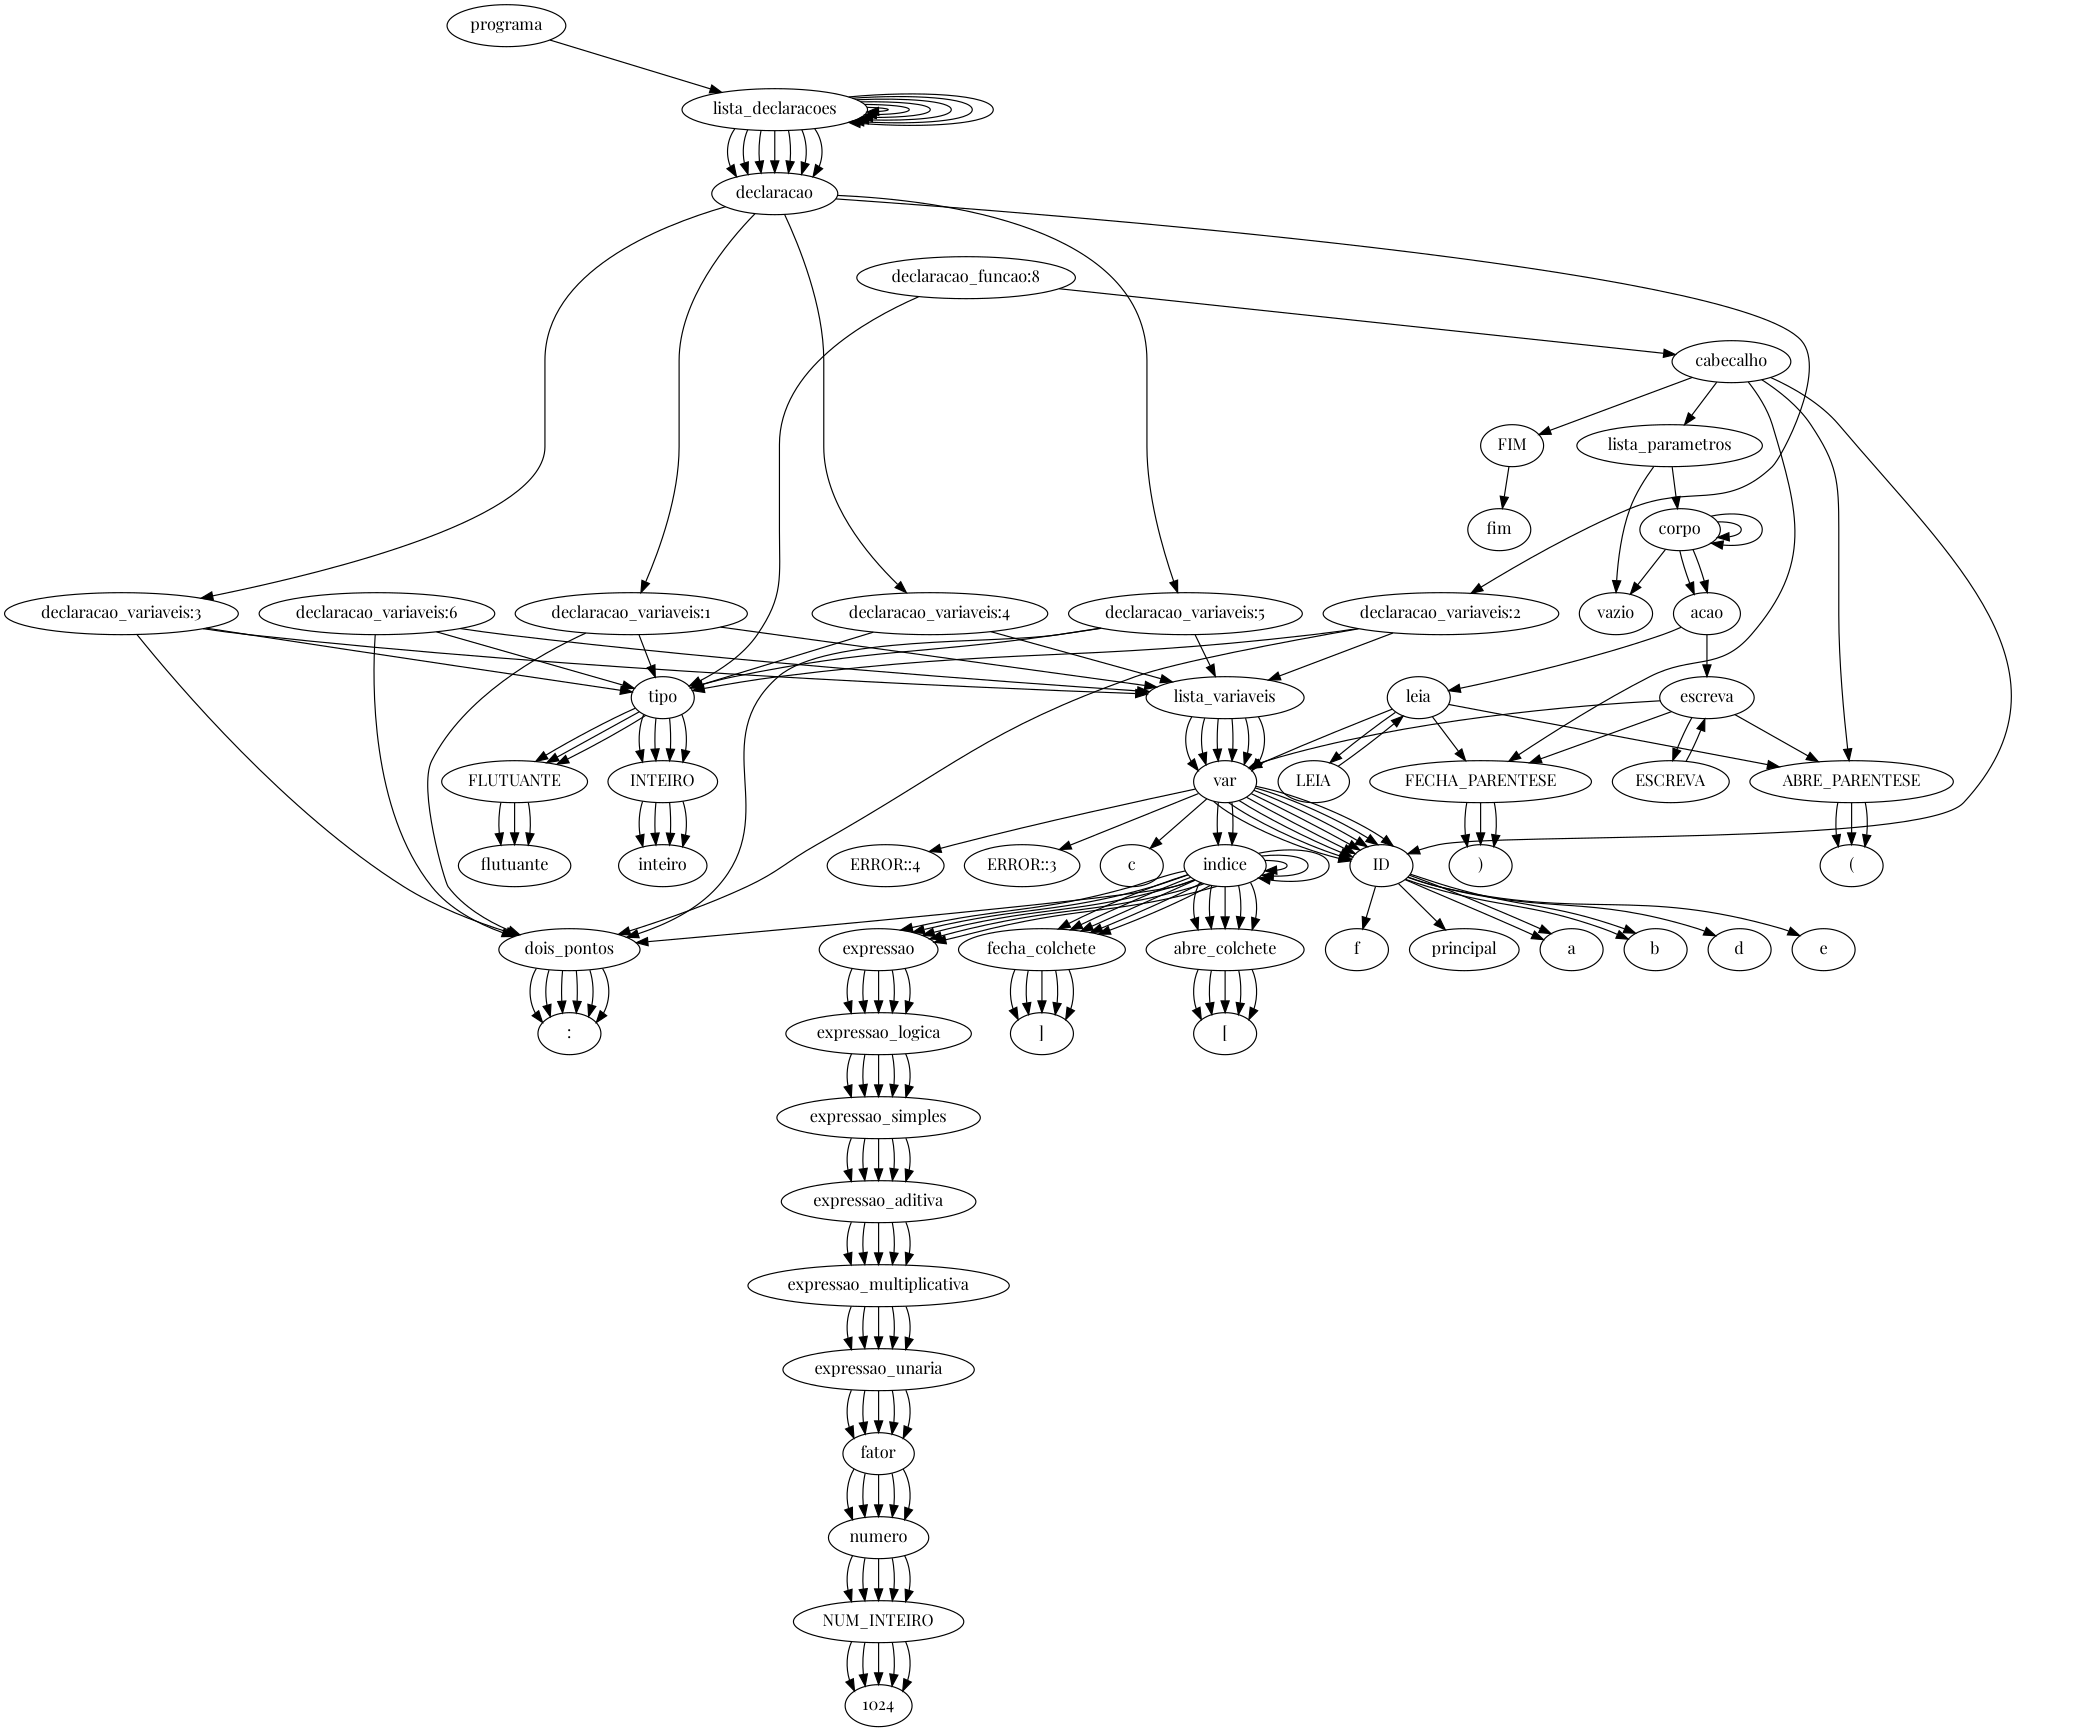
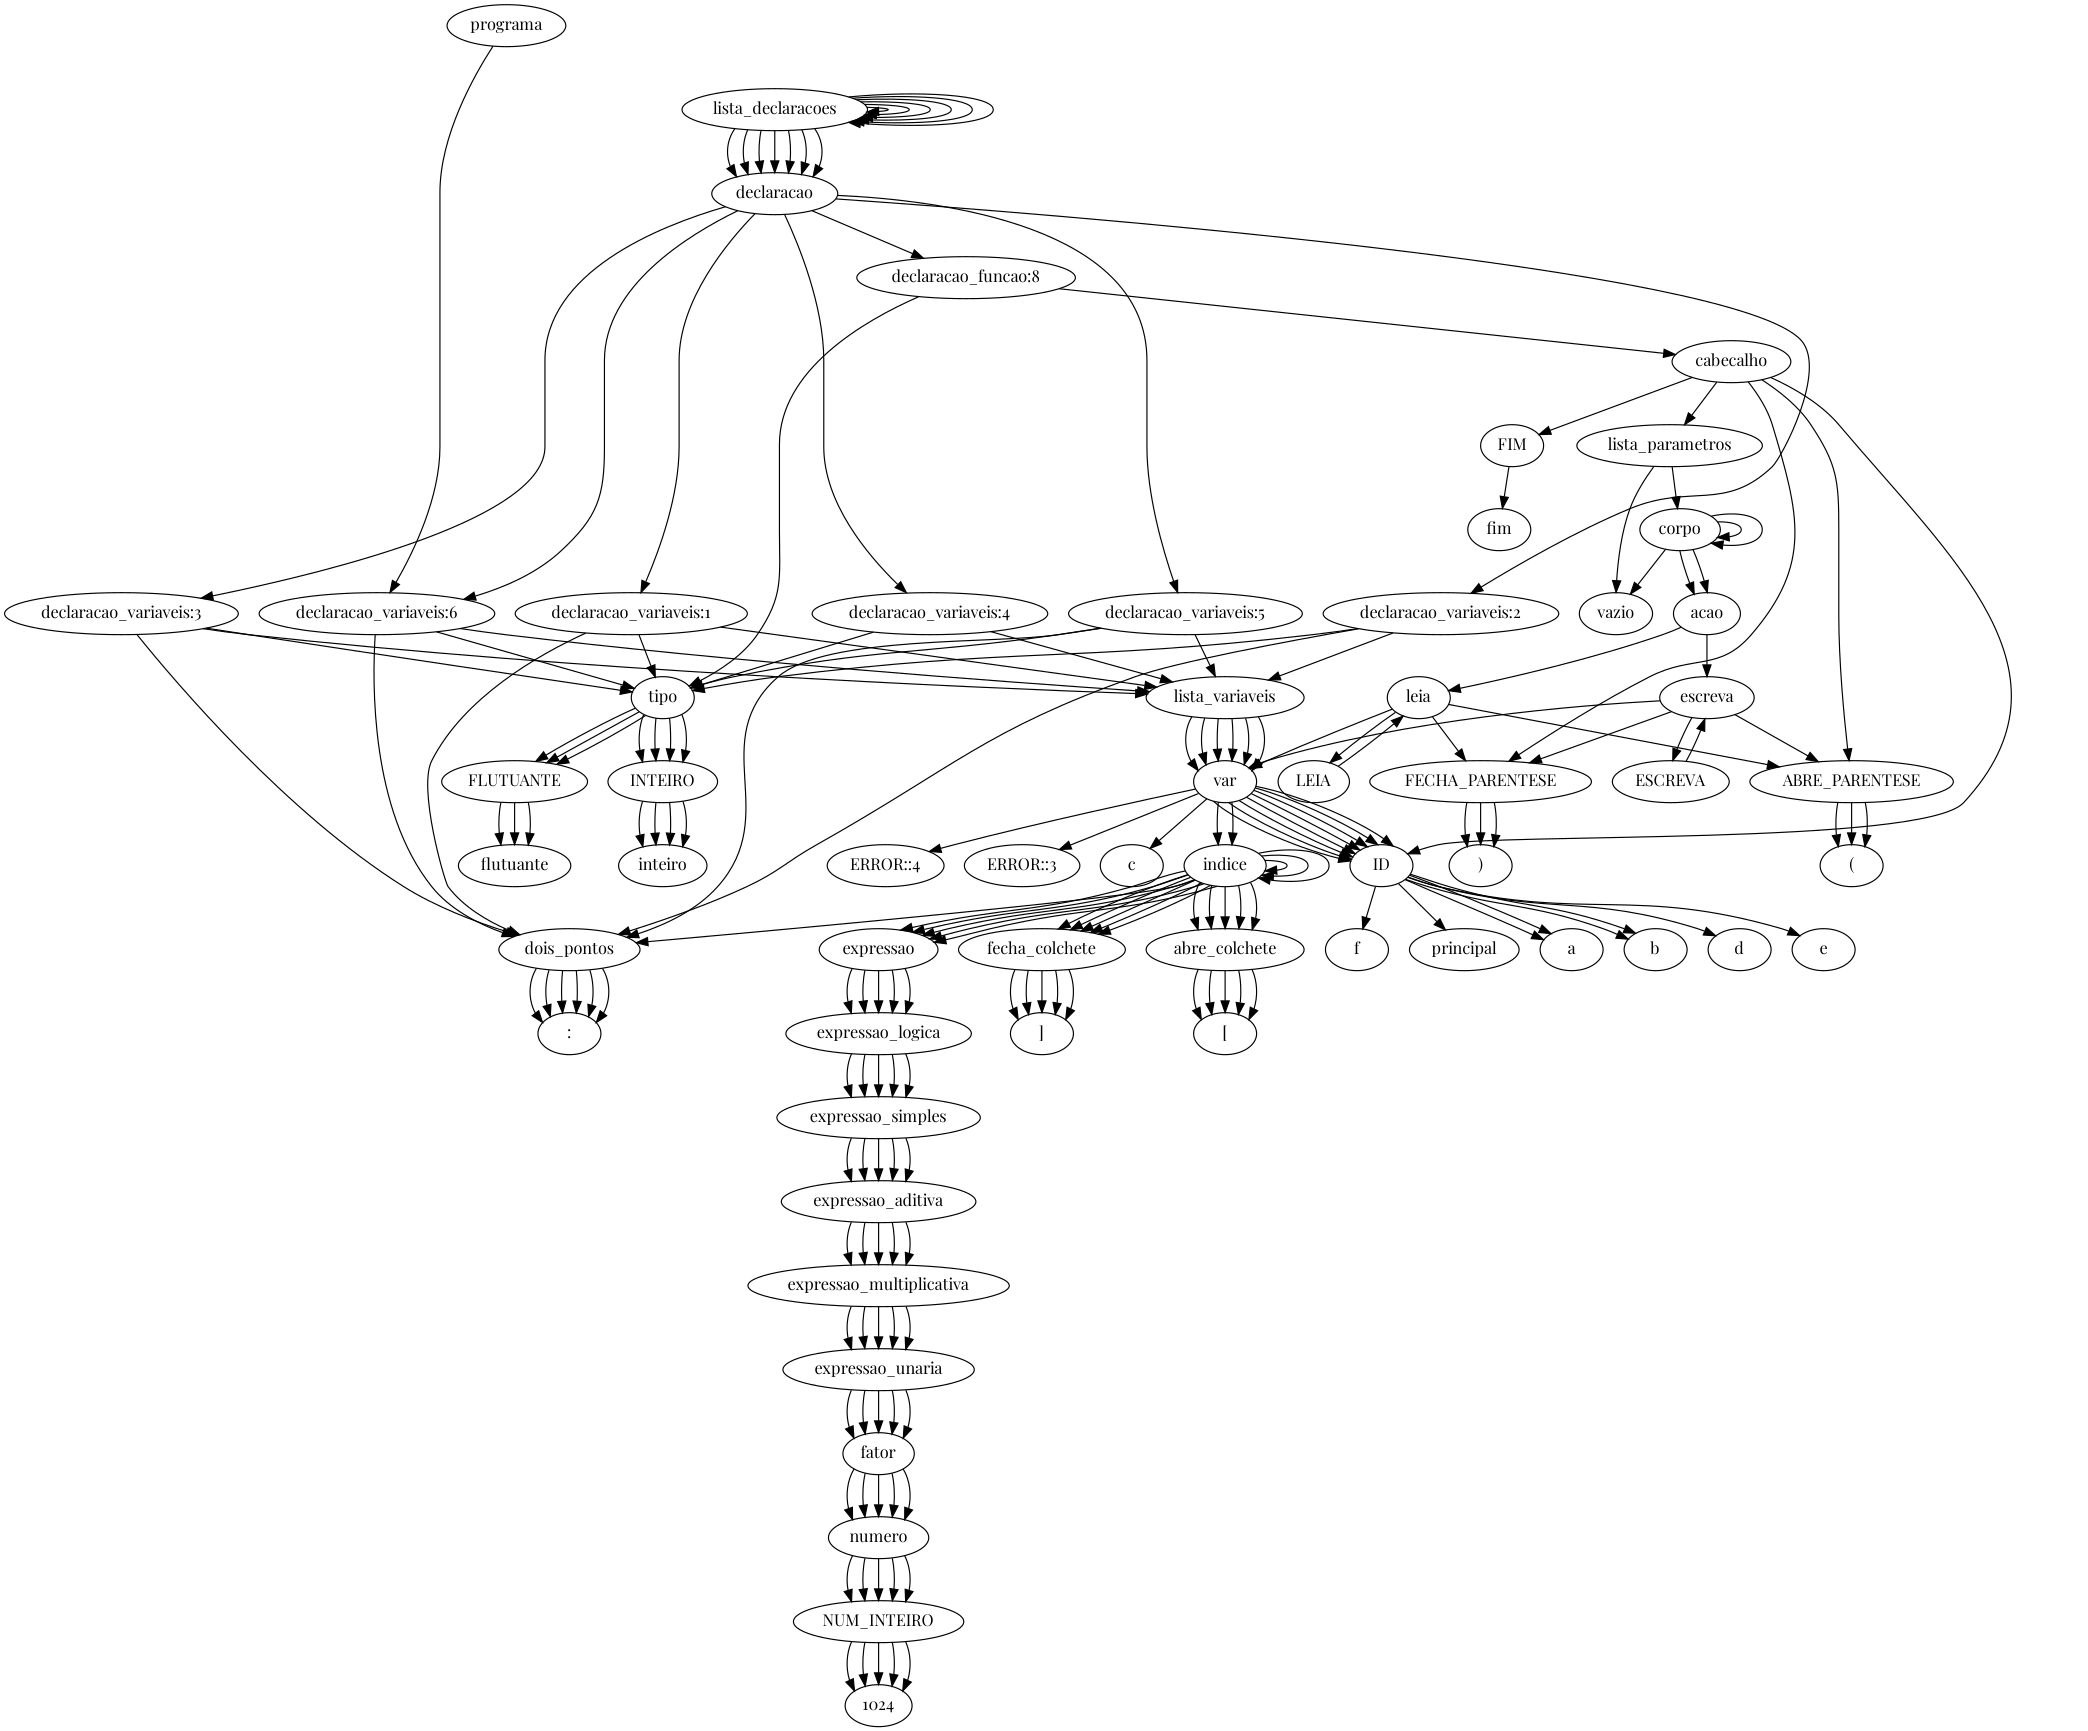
edge "programa" -> "lista_declaracoes": now "programa" -> "declaracao_variaveis:6"
edge "declaracao" -> "declaracao_funcao:8": added
edge "declaracao" -> "declaracao_variaveis:6": added
